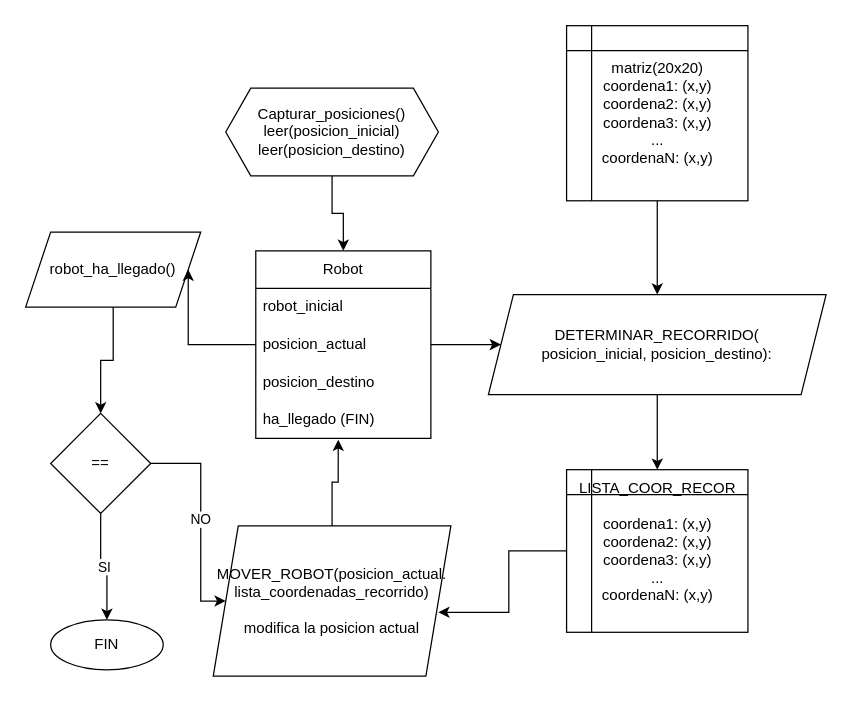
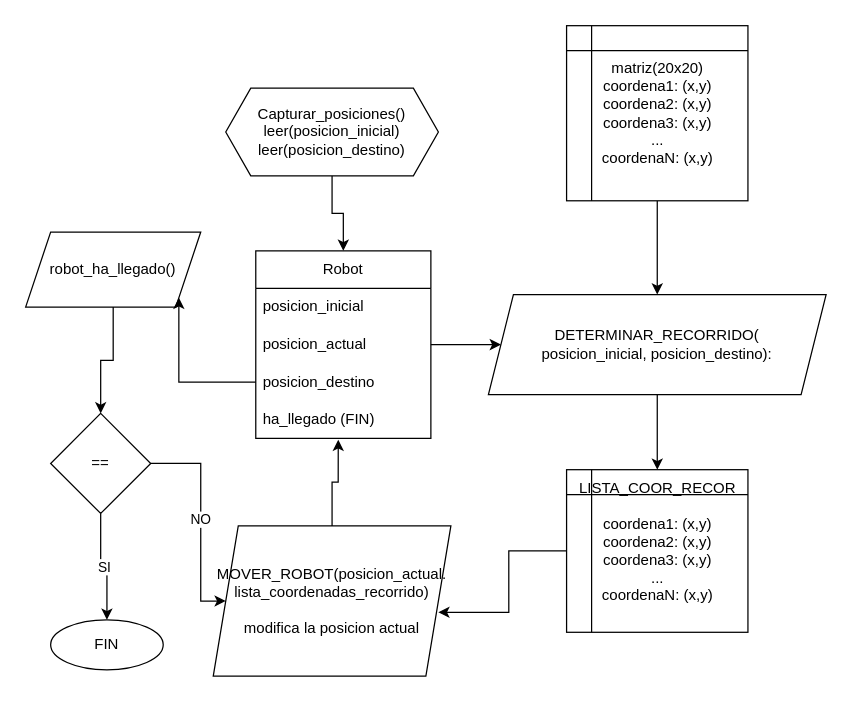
node "robot_inicial": label "robot_inicial" -> "posicion_inicial"
edge "posicion_actual" -> "robot_ha_llegado()": removed
edge "posicion_destino" -> "robot_ha_llegado()": added
